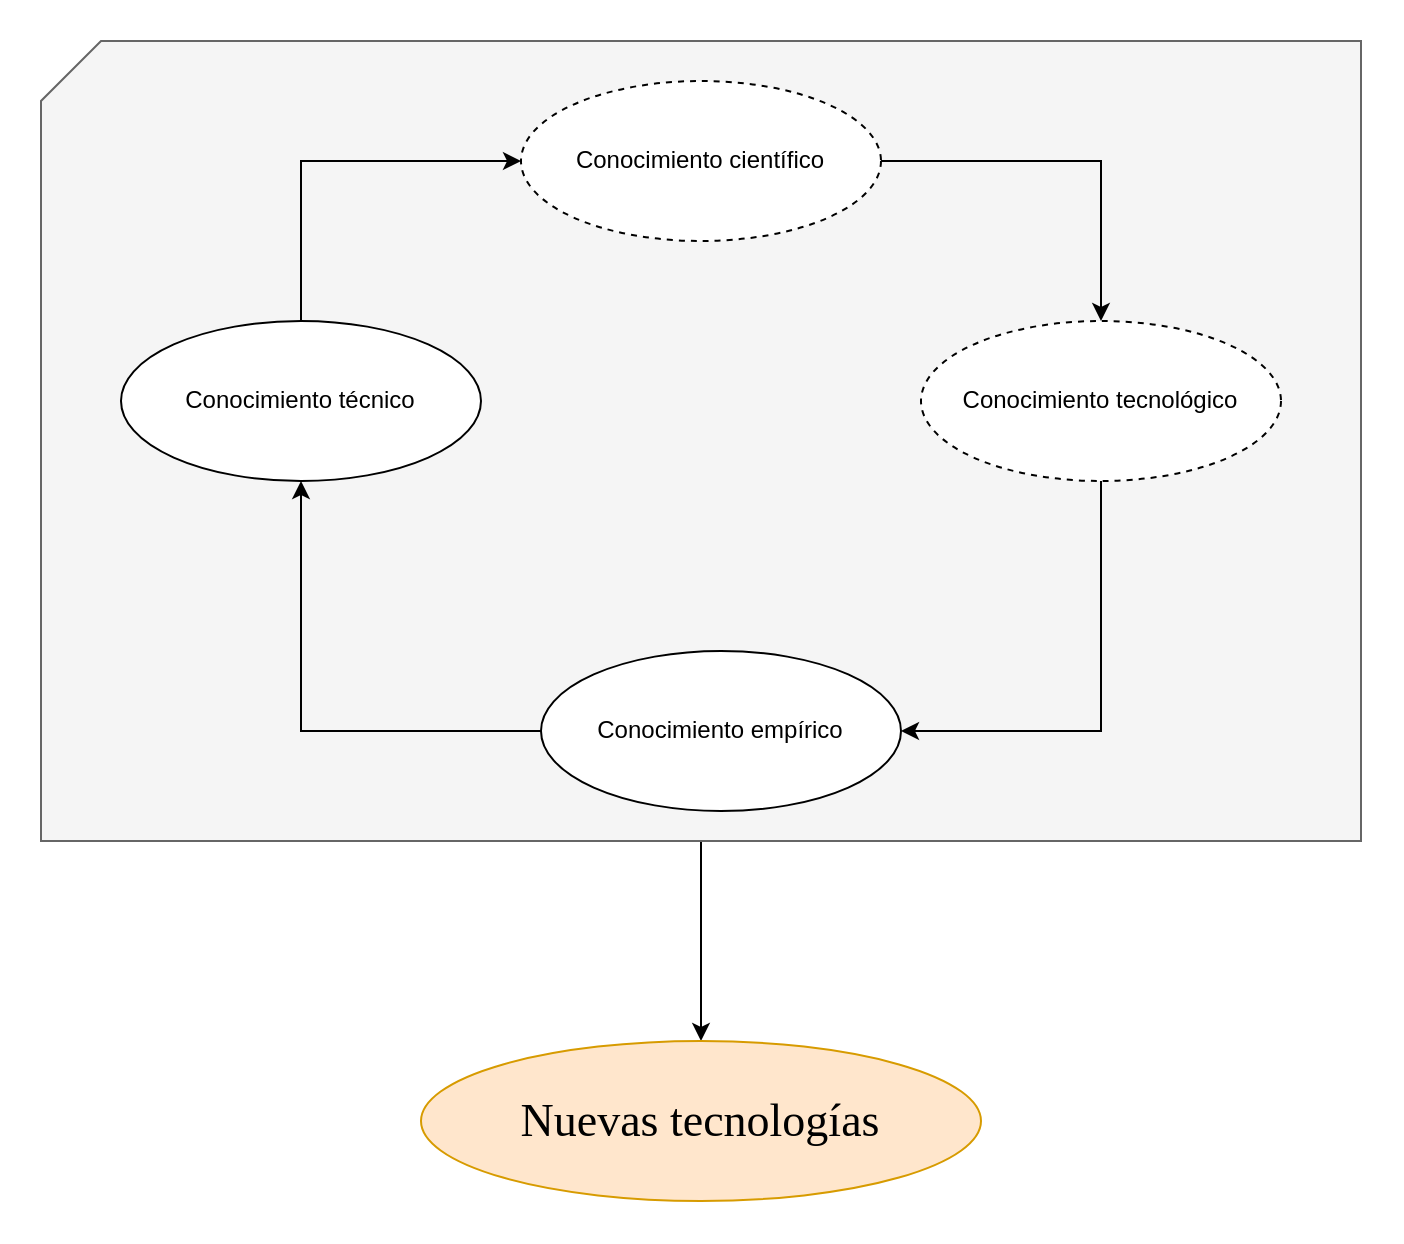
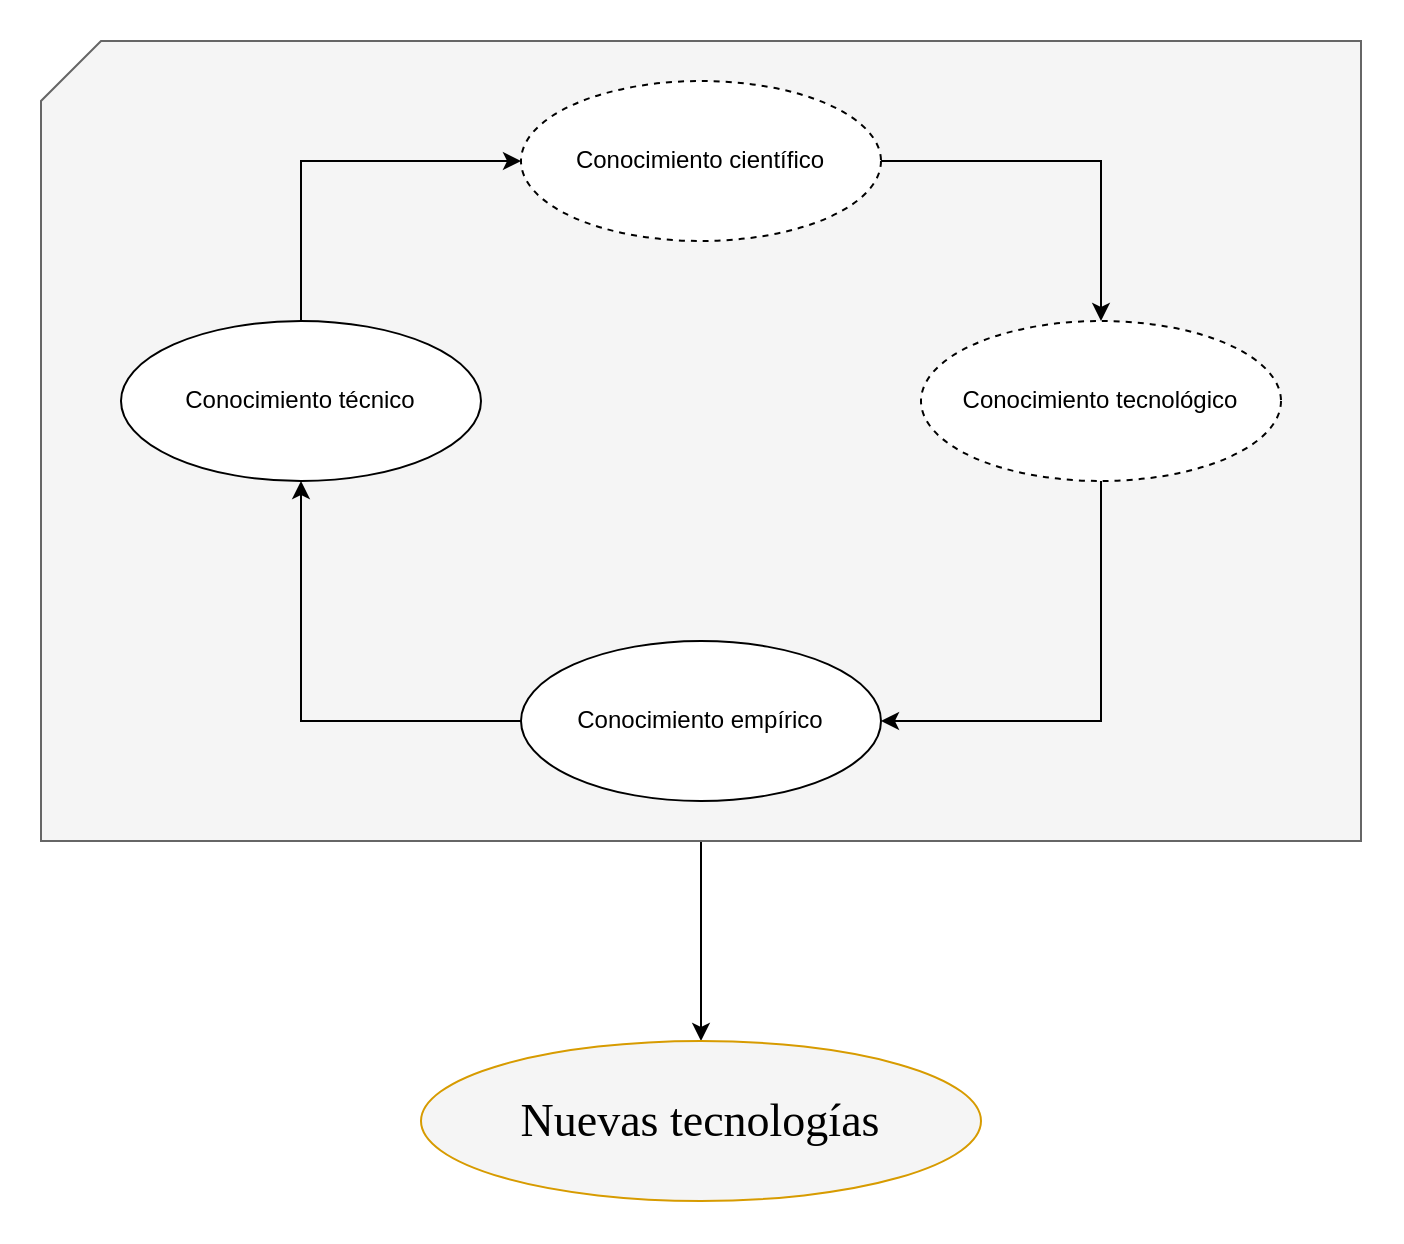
node "Conocimiento empírico": moved (721, 731) -> (701, 721)
node "Nuevas tecnologías": fillcolor #ffe6cc -> #f5f5f5
